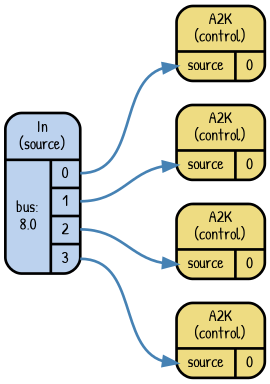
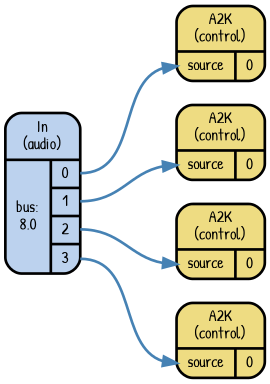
node "In": text "(source)" -> "(audio)"
